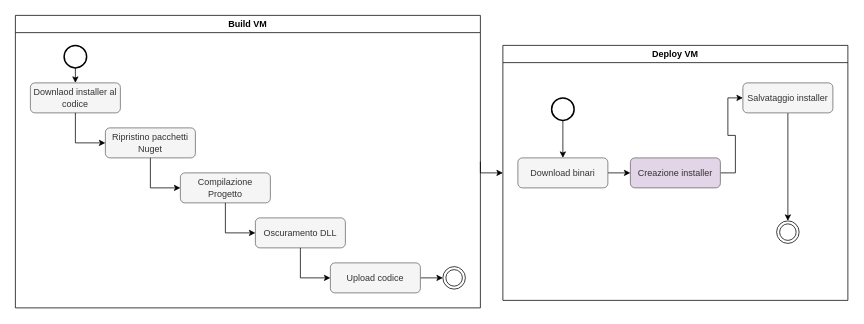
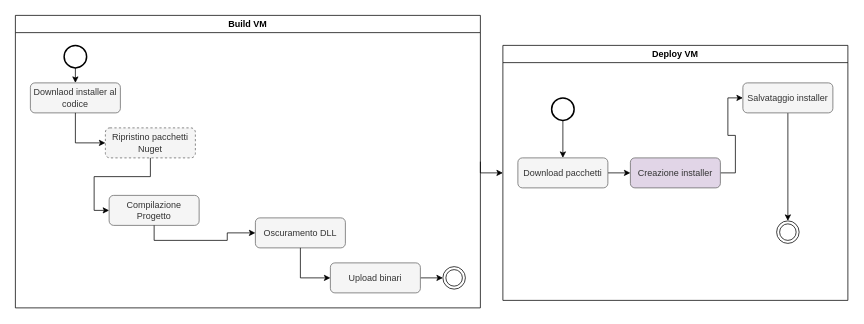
node "Ripristino pacchetti Nuget": style solid -> dashed
node "Download binari": label "Download binari" -> "Download pacchetti"
node "Compilazione Progetto": moved (225, 188) -> (154, 210)
node "Upload codice": label "Upload codice" -> "Upload binari"
